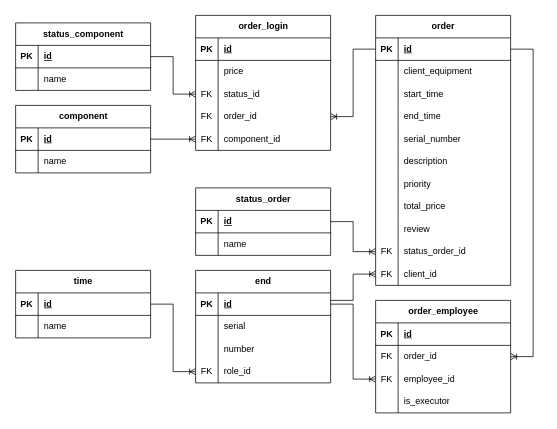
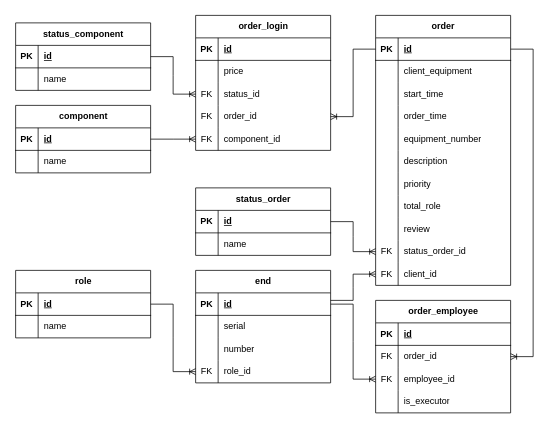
node "end_time": label "end_time" -> "order_time"
node "serial_number": label "serial_number" -> "equipment_number"
node "total_price": label "total_price" -> "total_role"
node "time": label "time" -> "role"
